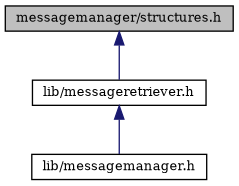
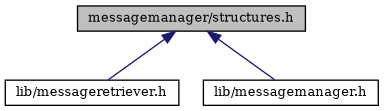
edge "lib/messagemanager.h" -> "lib/messageretriever.h": now "lib/messagemanager.h" -> "messagemanager/structures.h"
